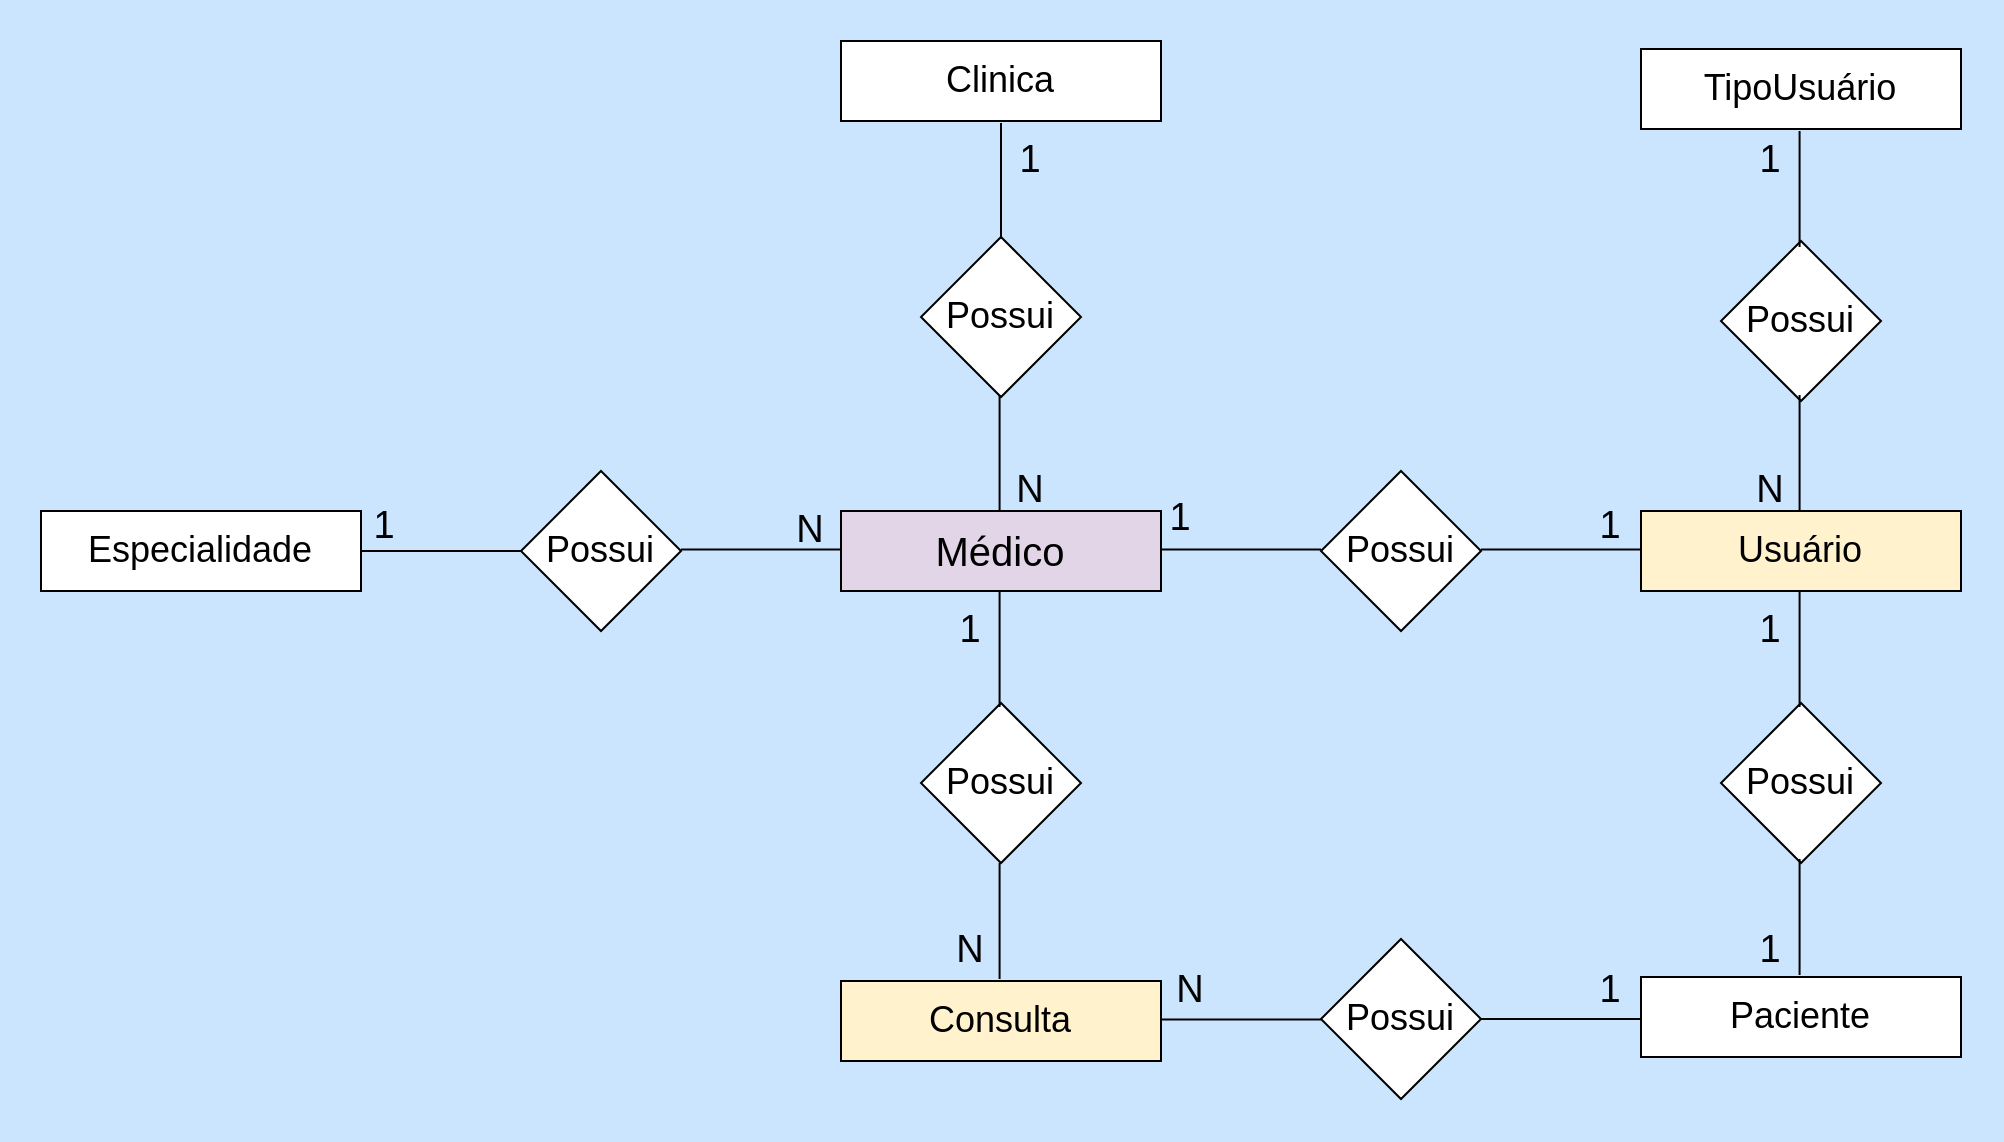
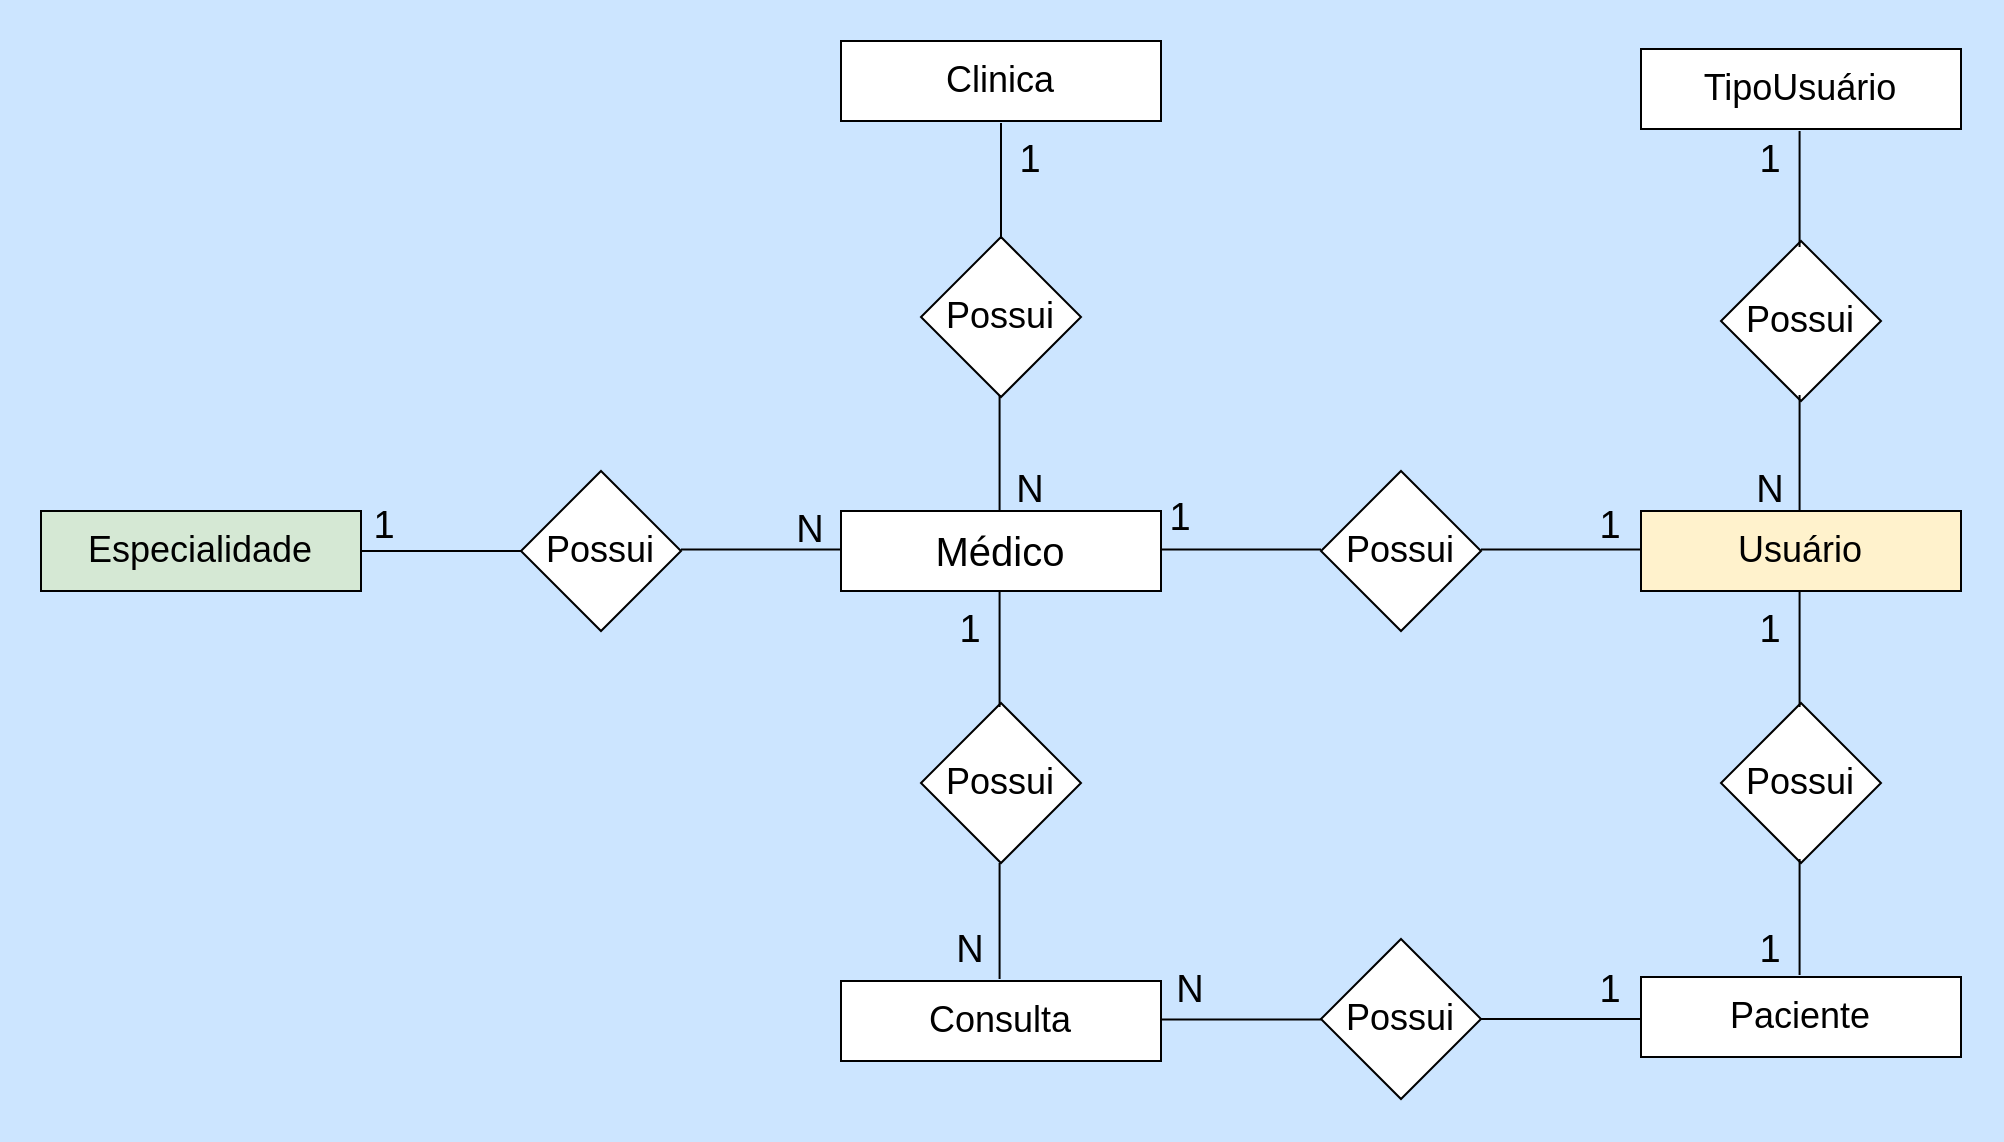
node "Especialidade": fillcolor #ffffff -> #d5e8d4
node "Médico": fillcolor #e1d5e7 -> #ffffff
node "Consulta": fillcolor #fff2cc -> #ffffff
